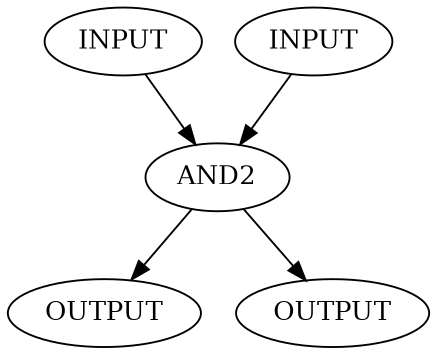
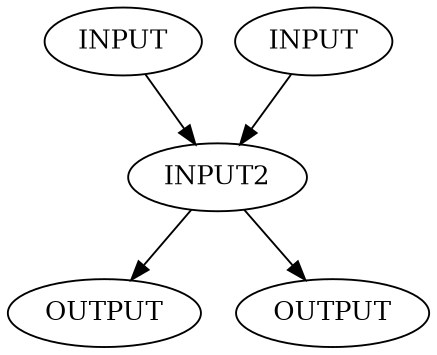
node "AND2": label "AND2" -> "INPUT2"
